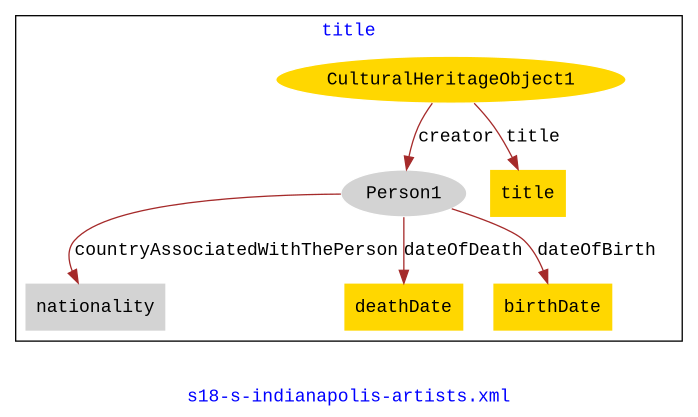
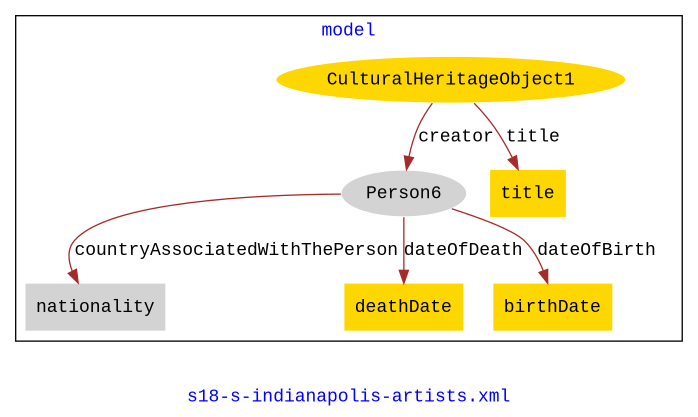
cluster "title": label "title" -> "model"
node "Person1": label "Person1" -> "Person6"
